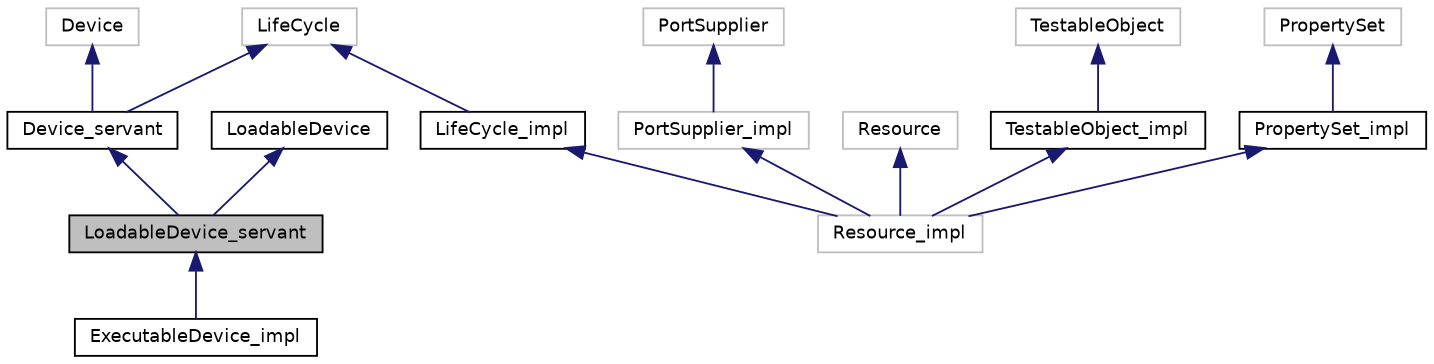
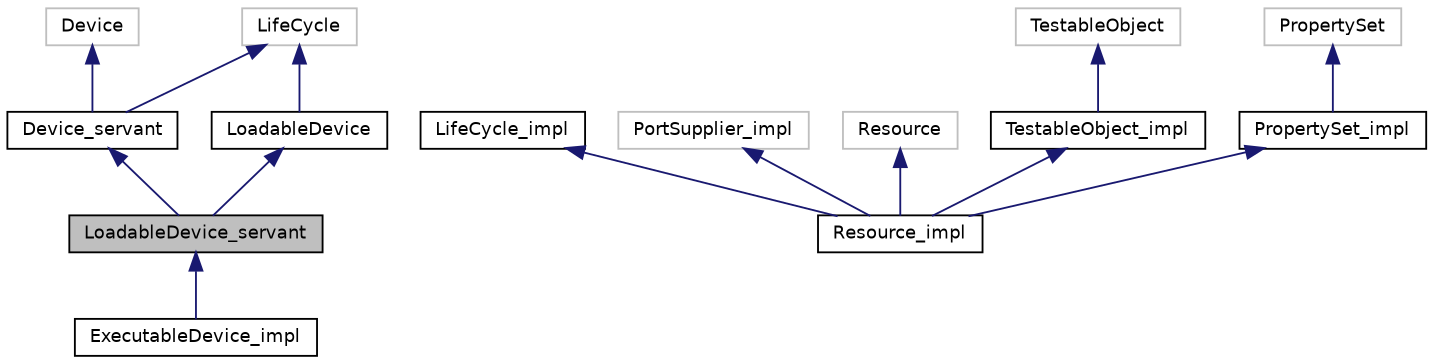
node "PortSupplier": removed
edge "LifeCycle_impl" -> "LifeCycle": now "LoadableDevice" -> "LifeCycle"
node "Resource_impl": color grey75 -> black
